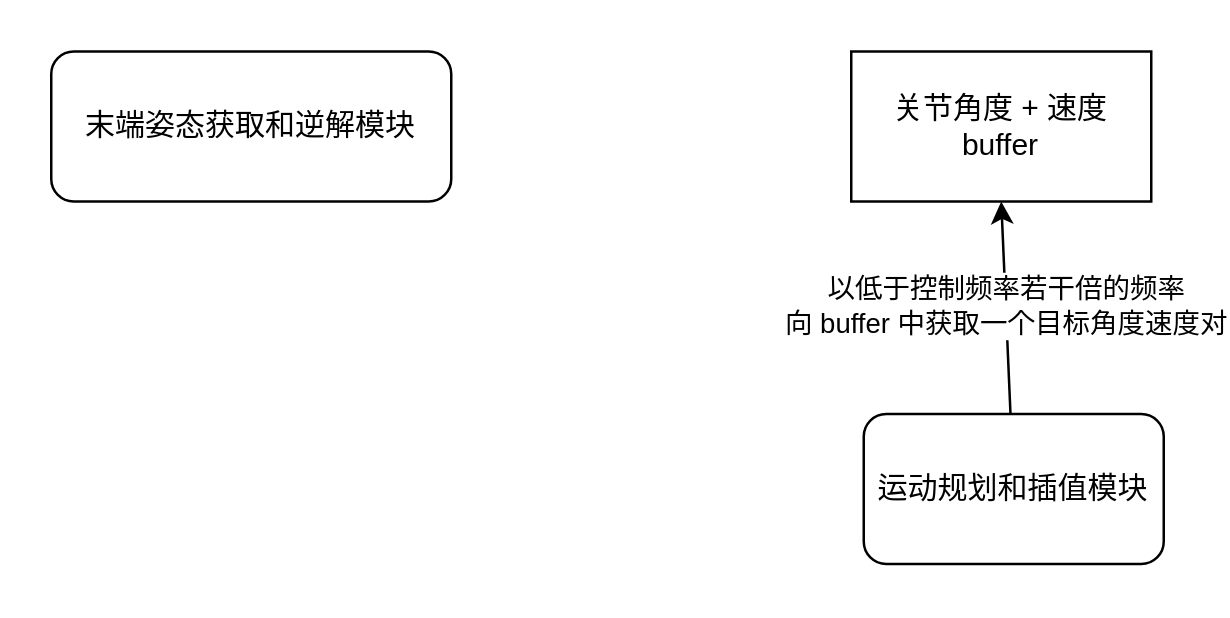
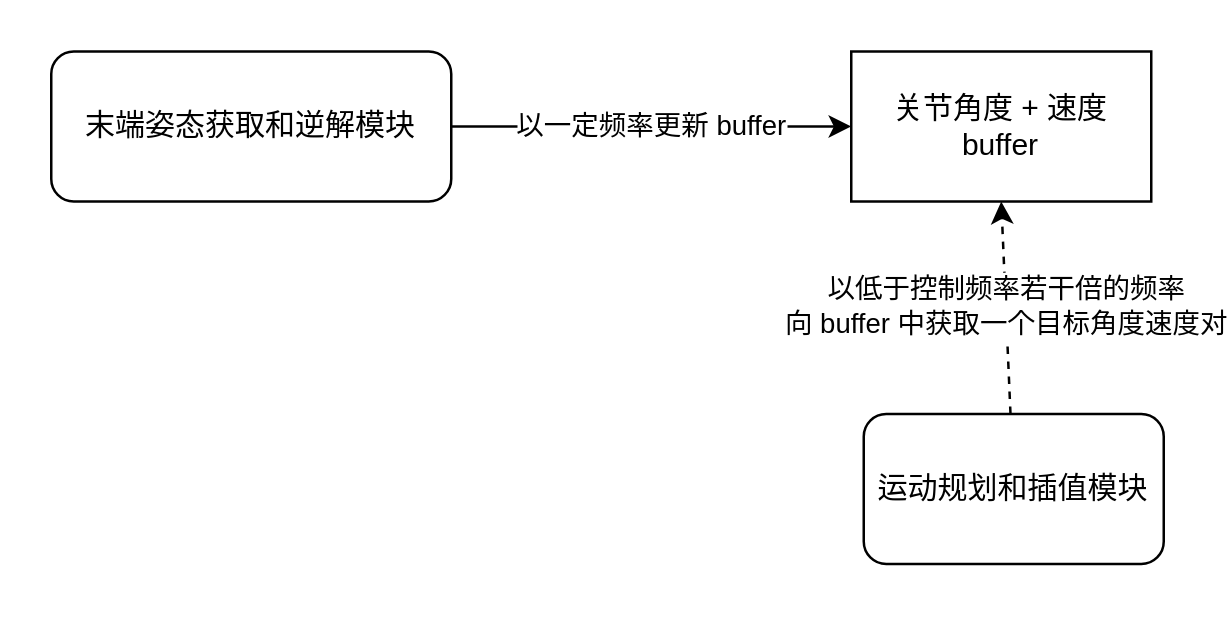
edge "末端姿态获取和逆解模块" -> "关节角度 + 速度 buffer": added, label "以一定频率更新 buffer"
edge "运动规划和插值模块" -> "关节角度 + 速度 buffer": style solid -> dashed
